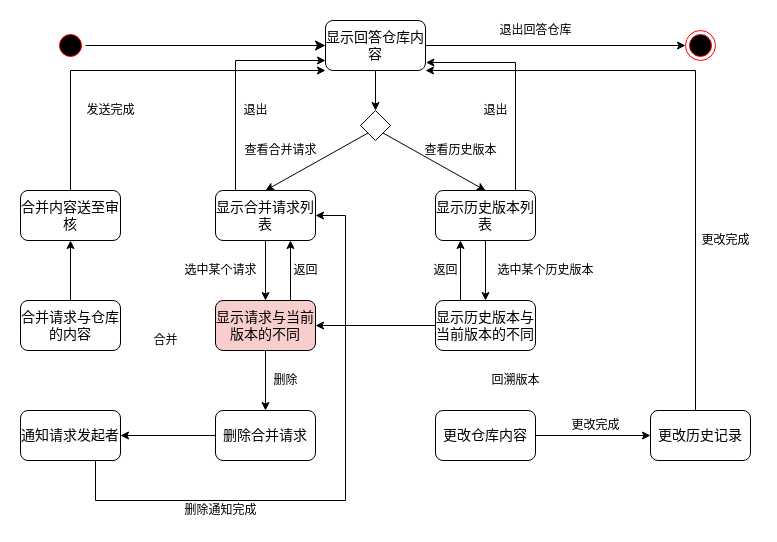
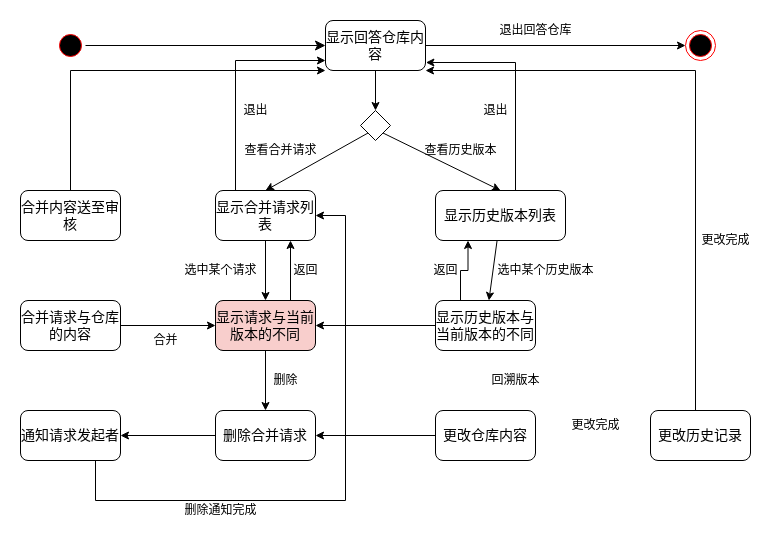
node "发送完成": removed
node "显示历史版本列表": size 100x50 -> 130x50
edge "合并请求与仓库的内容" -> "合并内容送至审核": now "合并请求与仓库的内容" -> "显示请求与当前版本的不同"
edge "更改仓库内容" -> "更改历史记录": now "更改仓库内容" -> "删除合并请求"
